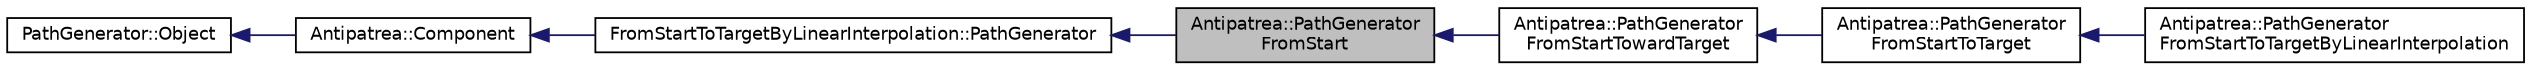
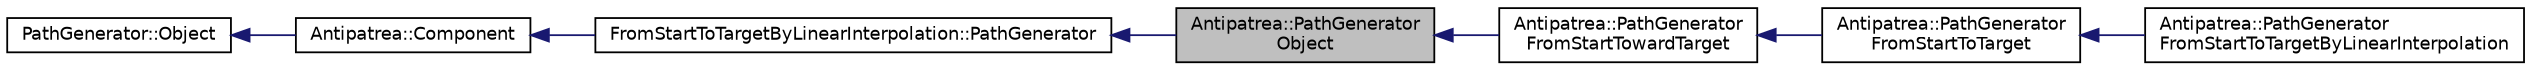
node "Antipatrea::PathGenerator FromStart": label "Antipatrea::PathGenerator FromStart" -> "Antipatrea::PathGenerator Object"
